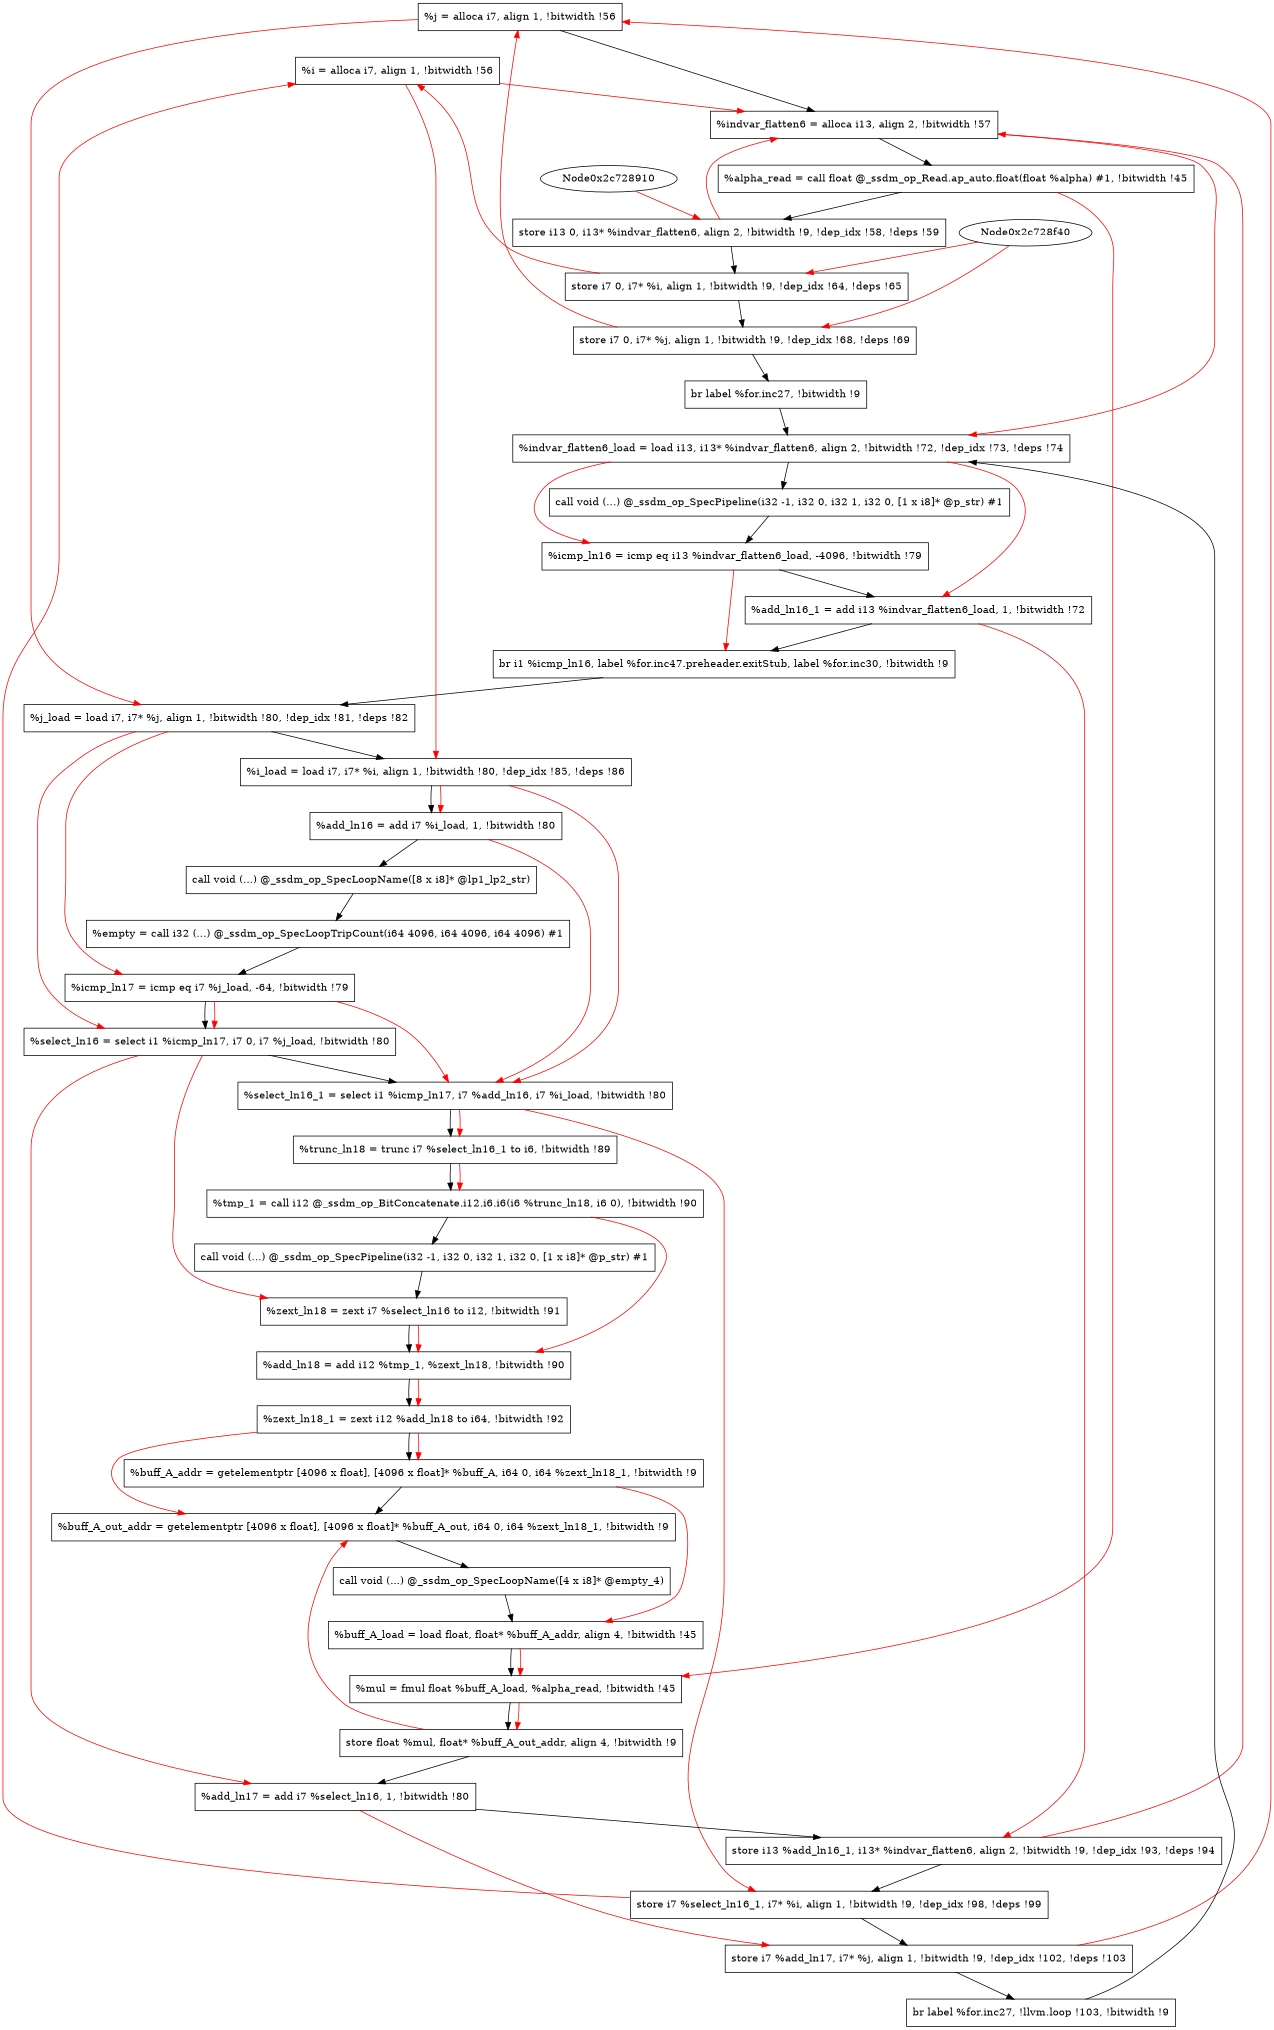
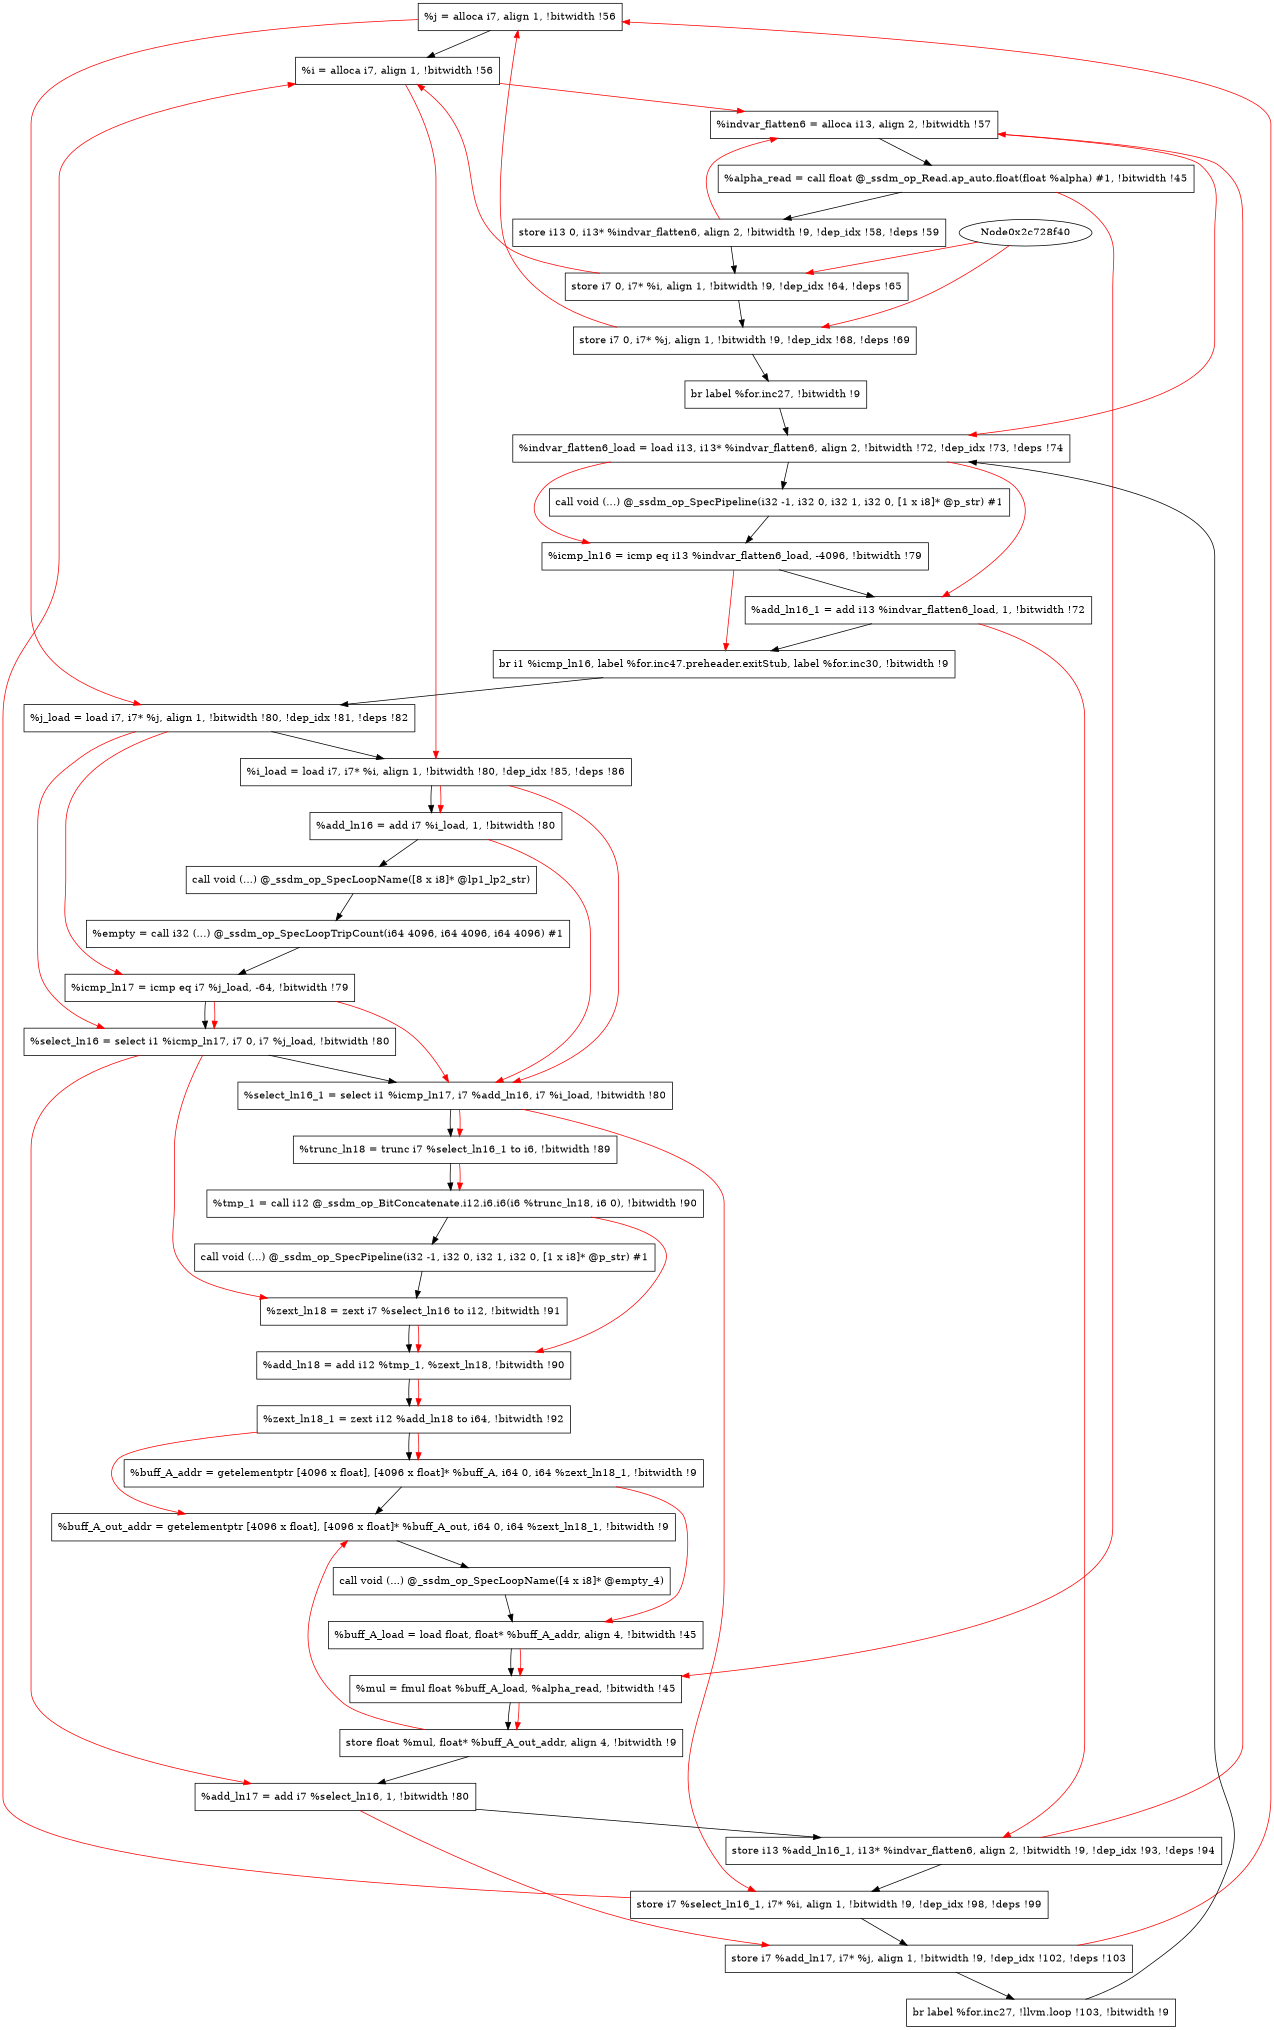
edge "%j = alloca i7, align 1, !bitwidth !56" -> "%indvar_flatten6 = alloca i13, align 2, !bitwidth !57": now "%j = alloca i7, align 1, !bitwidth !56" -> "%i = alloca i7, align 1, !bitwidth !56"
node "Node0x2c728910": removed
